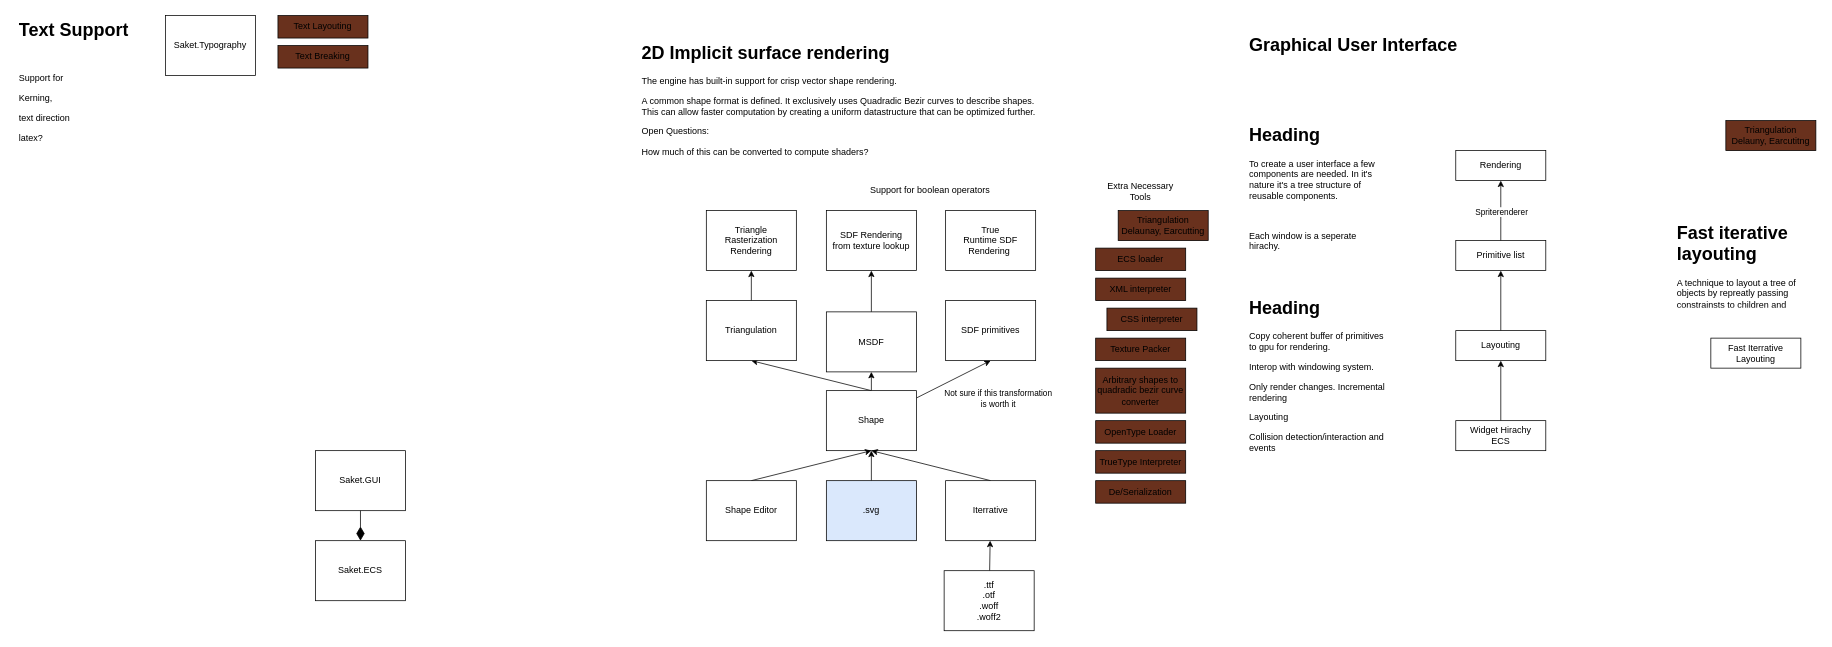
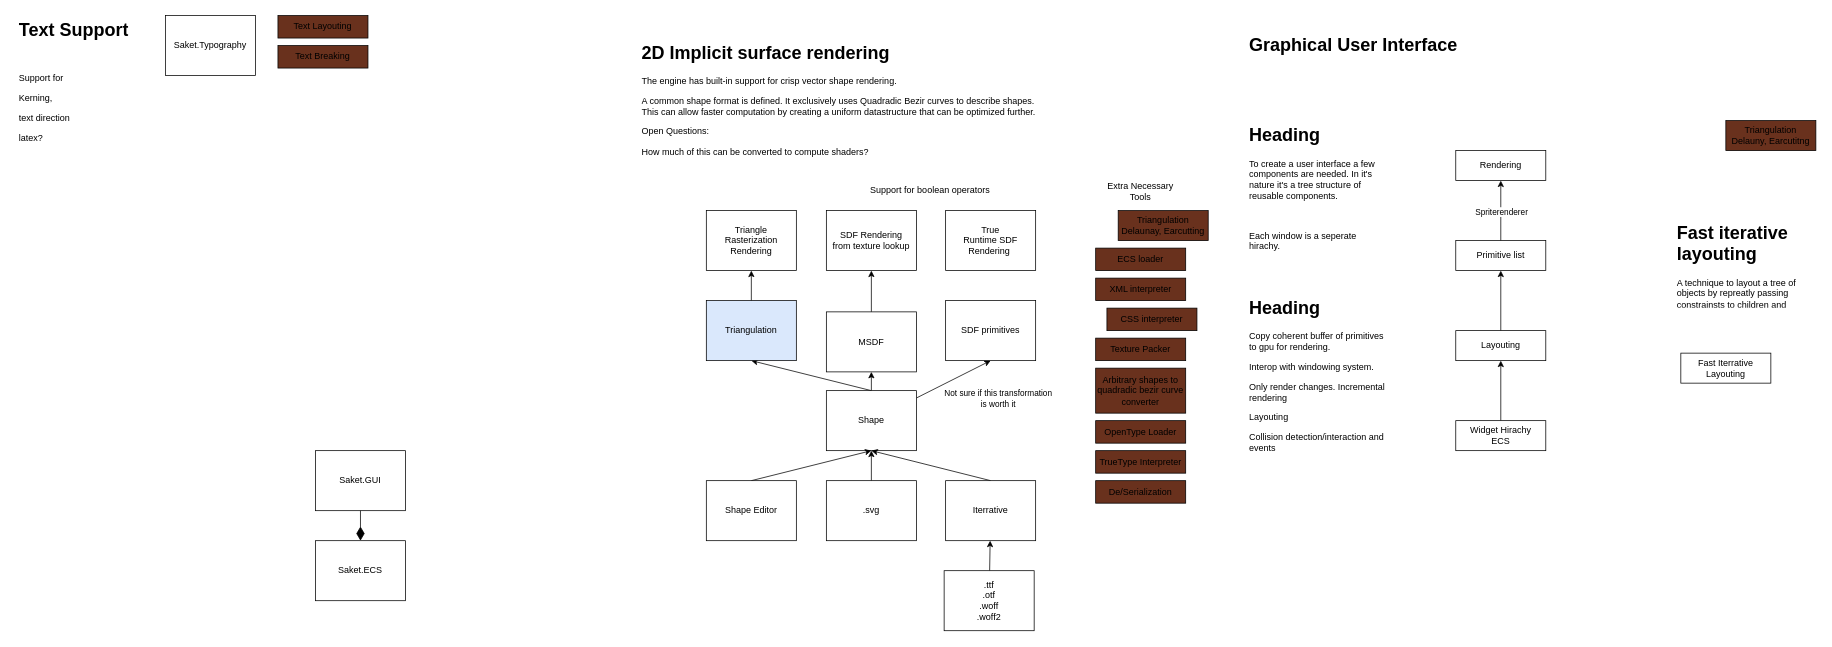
node "Triangulation": fillcolor #ffffff -> #dae8fc
node "Fast Iterrative Layouting": moved (1755, 353) -> (1725, 368)
node ".svg": fillcolor #dae8fc -> #ffffff
